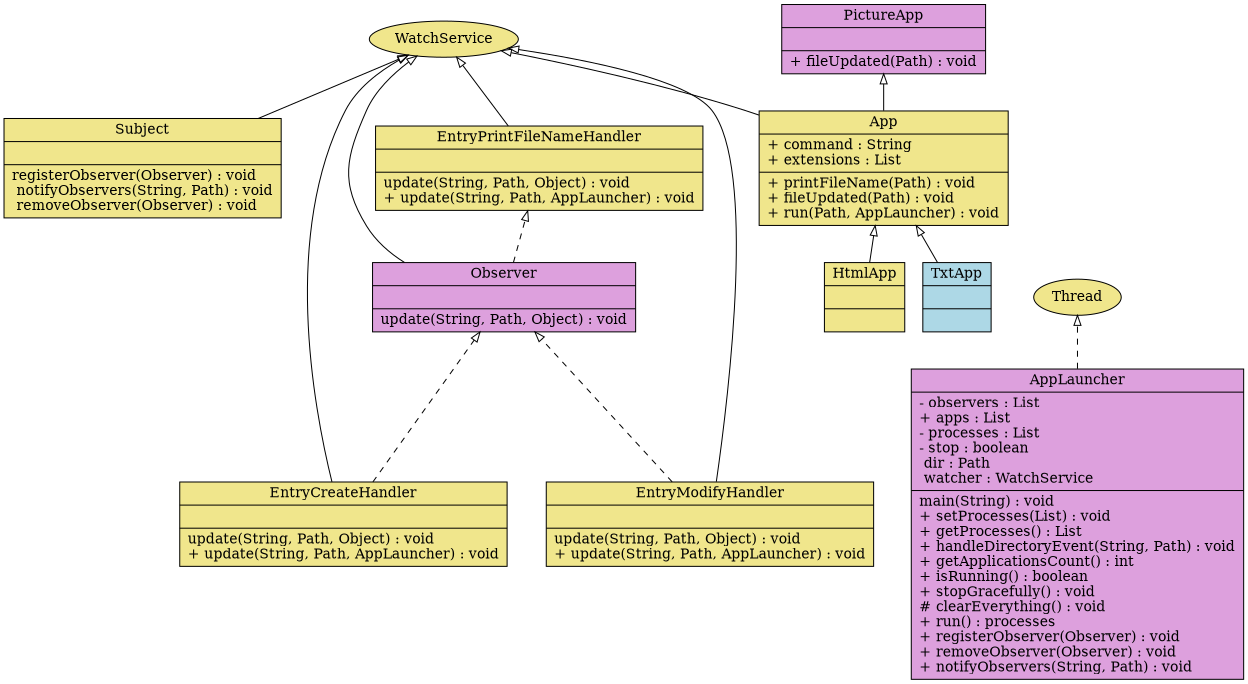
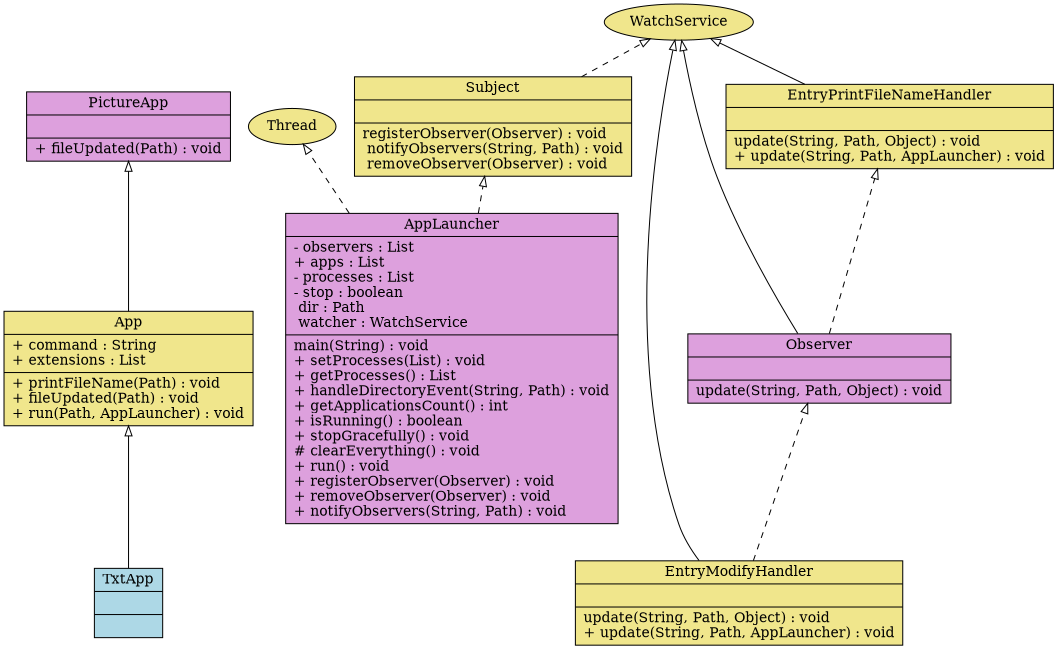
edge "App" -> "WatchService": removed
edge "Subject" -> "WatchService": style solid -> dashed
edge "AppLauncher" -> "Subject": added
node "HtmlApp": removed
node "EntryCreateHandler": removed
node "AppLauncher": text "+ run() : processes" -> "+ run() : void"
